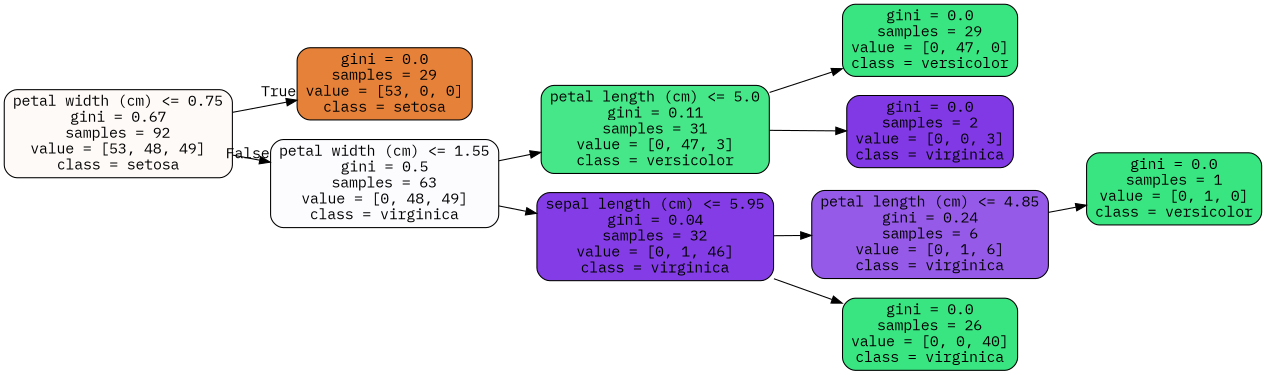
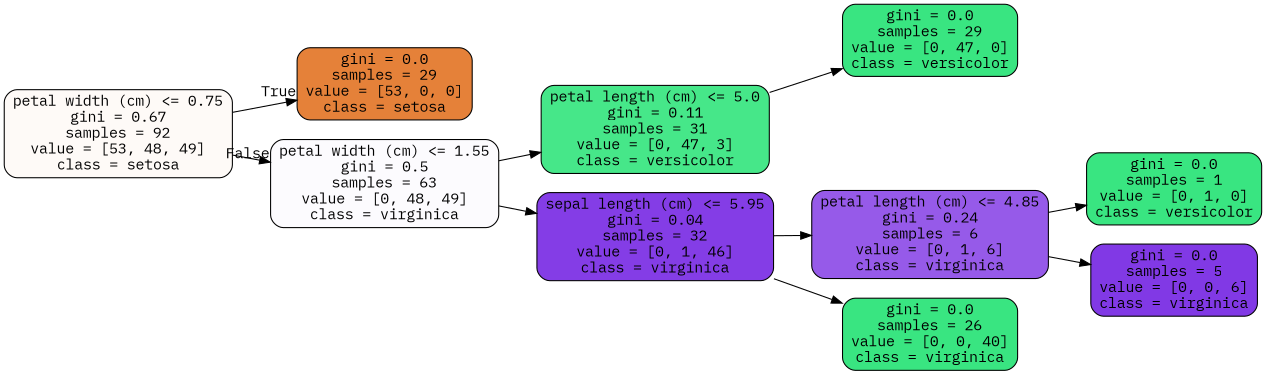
node "gini = 0.0 samples = 2 value = [0, 0, 3] class = virginica": removed
node "gini = 0.0 samples = 5 value = [0, 0, 6] class = virginica": added
